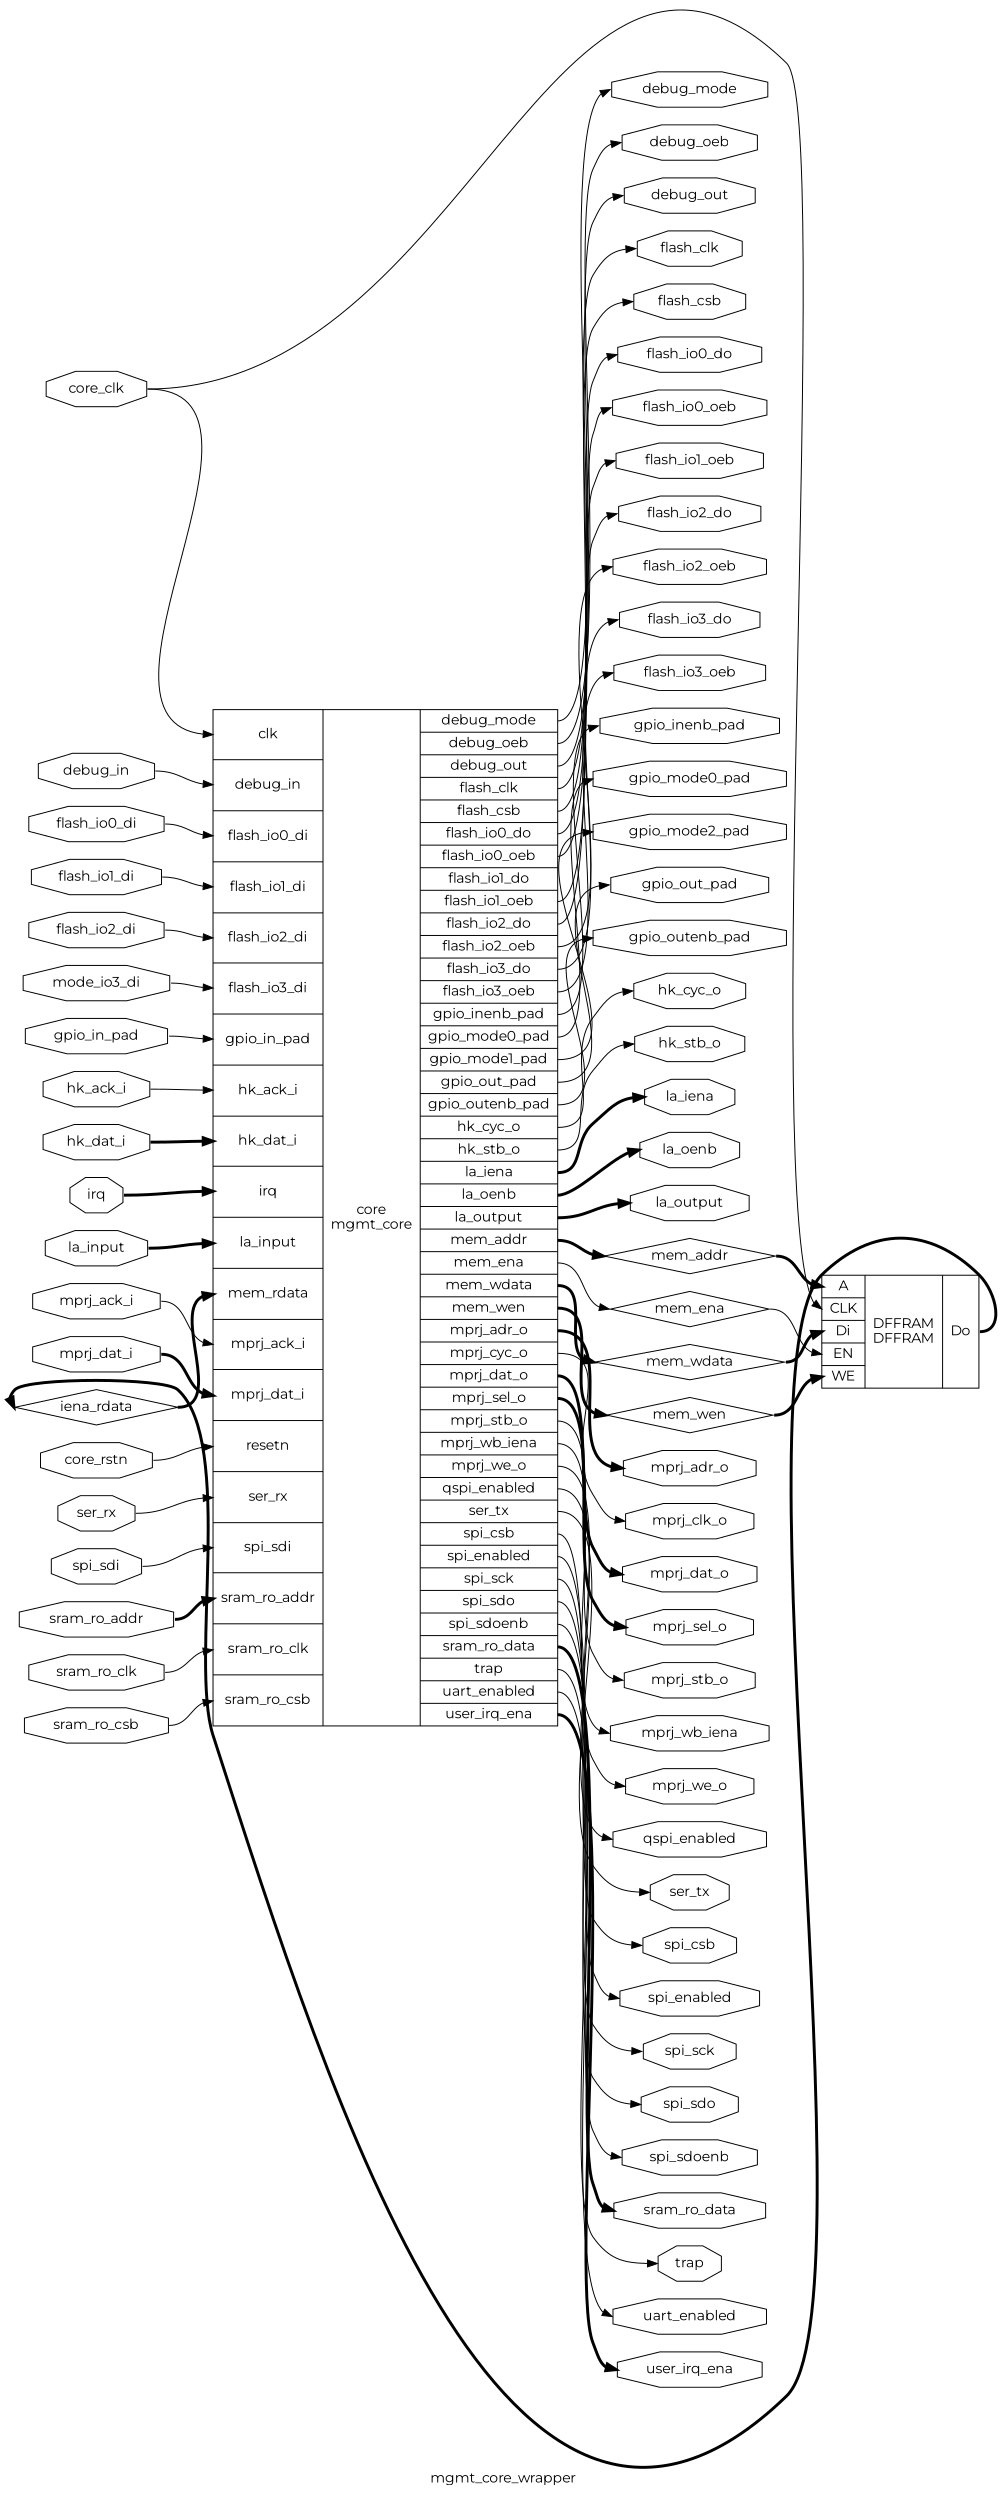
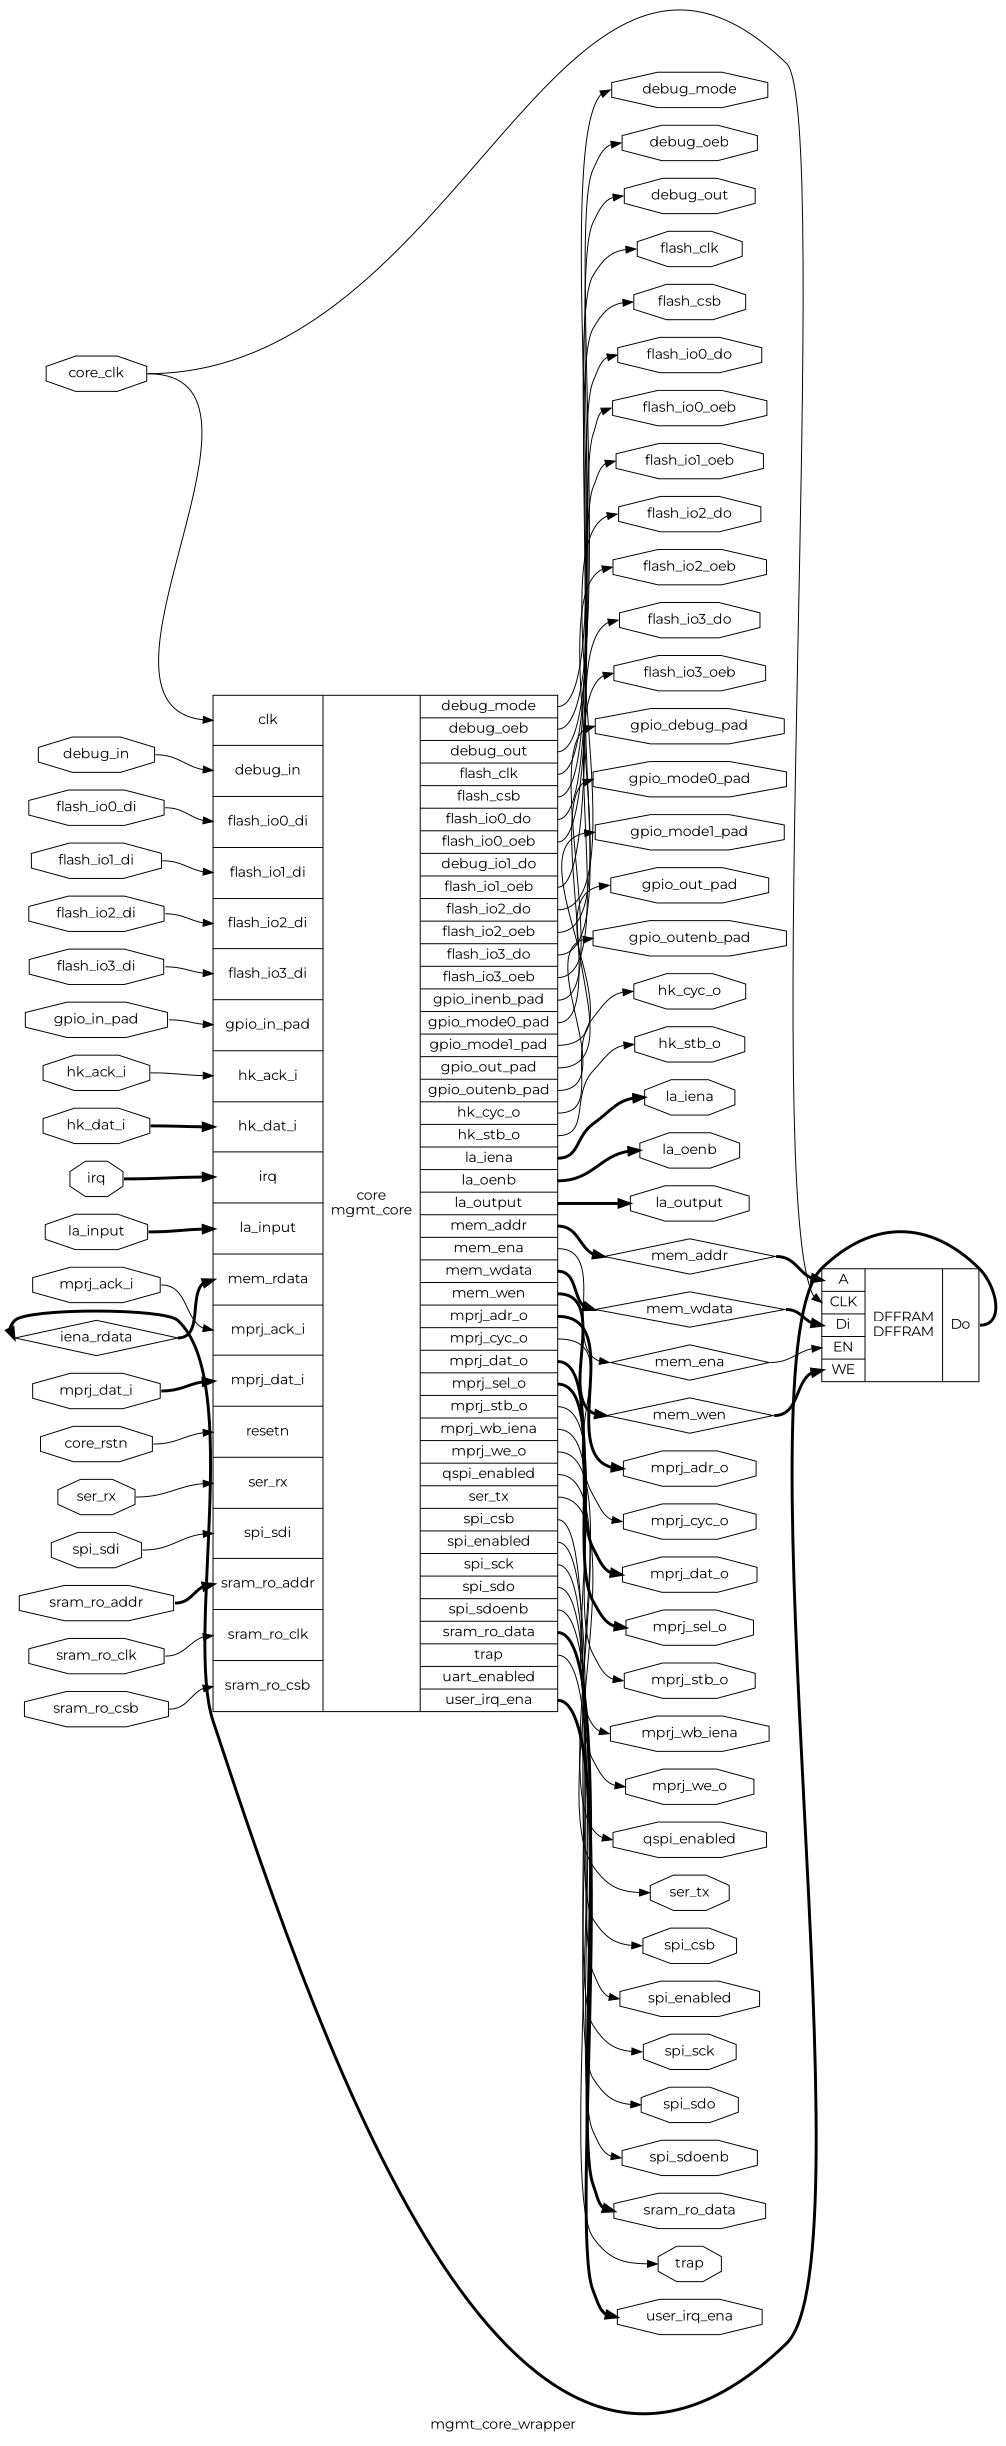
node "gpio_inenb_pad": label "gpio_inenb_pad" -> "gpio_debug_pad"
node "gpio_mode2_pad": label "gpio_mode2_pad" -> "gpio_mode1_pad"
node "clk": text "flash_io1_do" -> "debug_io1_do"
node "mode_io3_di": label "mode_io3_di" -> "flash_io3_di"
node "mprj_clk_o": label "mprj_clk_o" -> "mprj_cyc_o"
node "uart_enabled": removed
